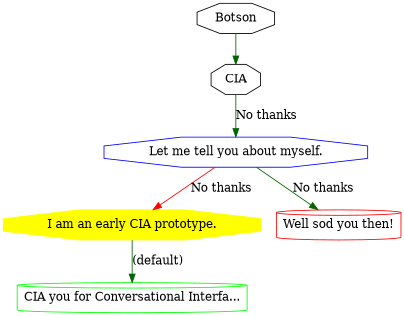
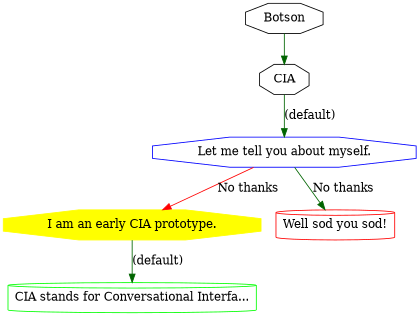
edge "CIA" -> "Let me tell you about myself.": label "No thanks" -> "(default)"
node "Well sod you then!": label "Well sod you then!" -> "Well sod you sod!"
node "CIA you for Conversational Interfa...": label "CIA you for Conversational Interfa..." -> "CIA stands for Conversational Interfa..."
